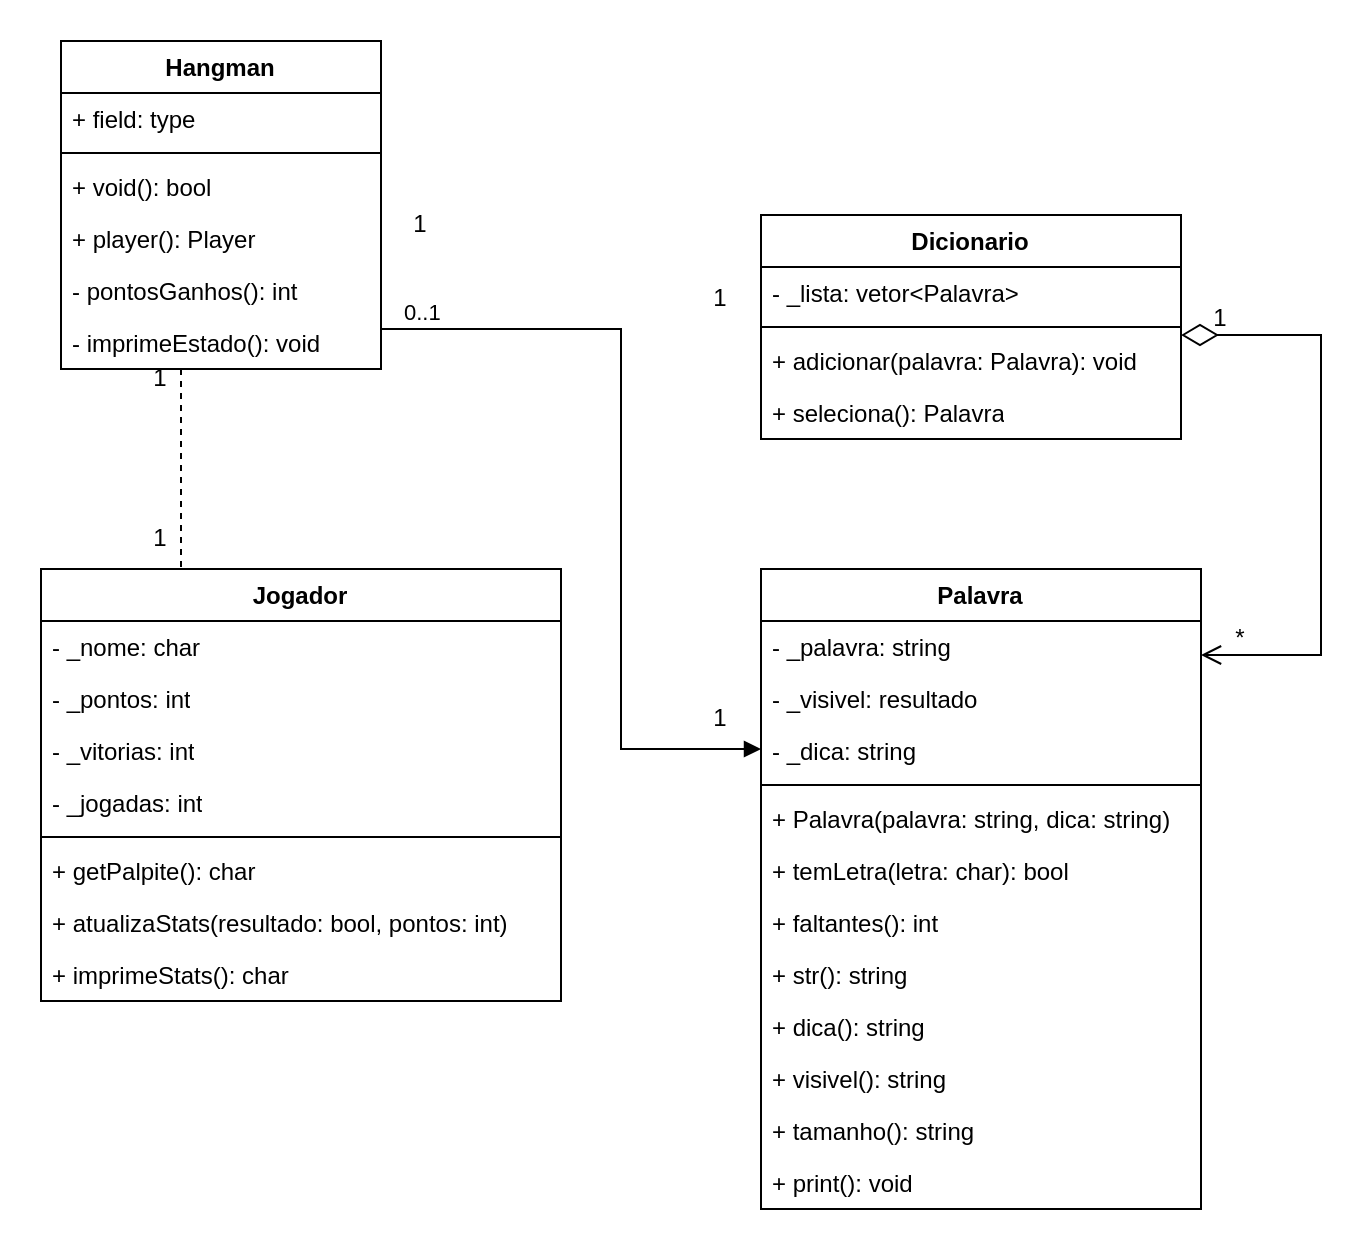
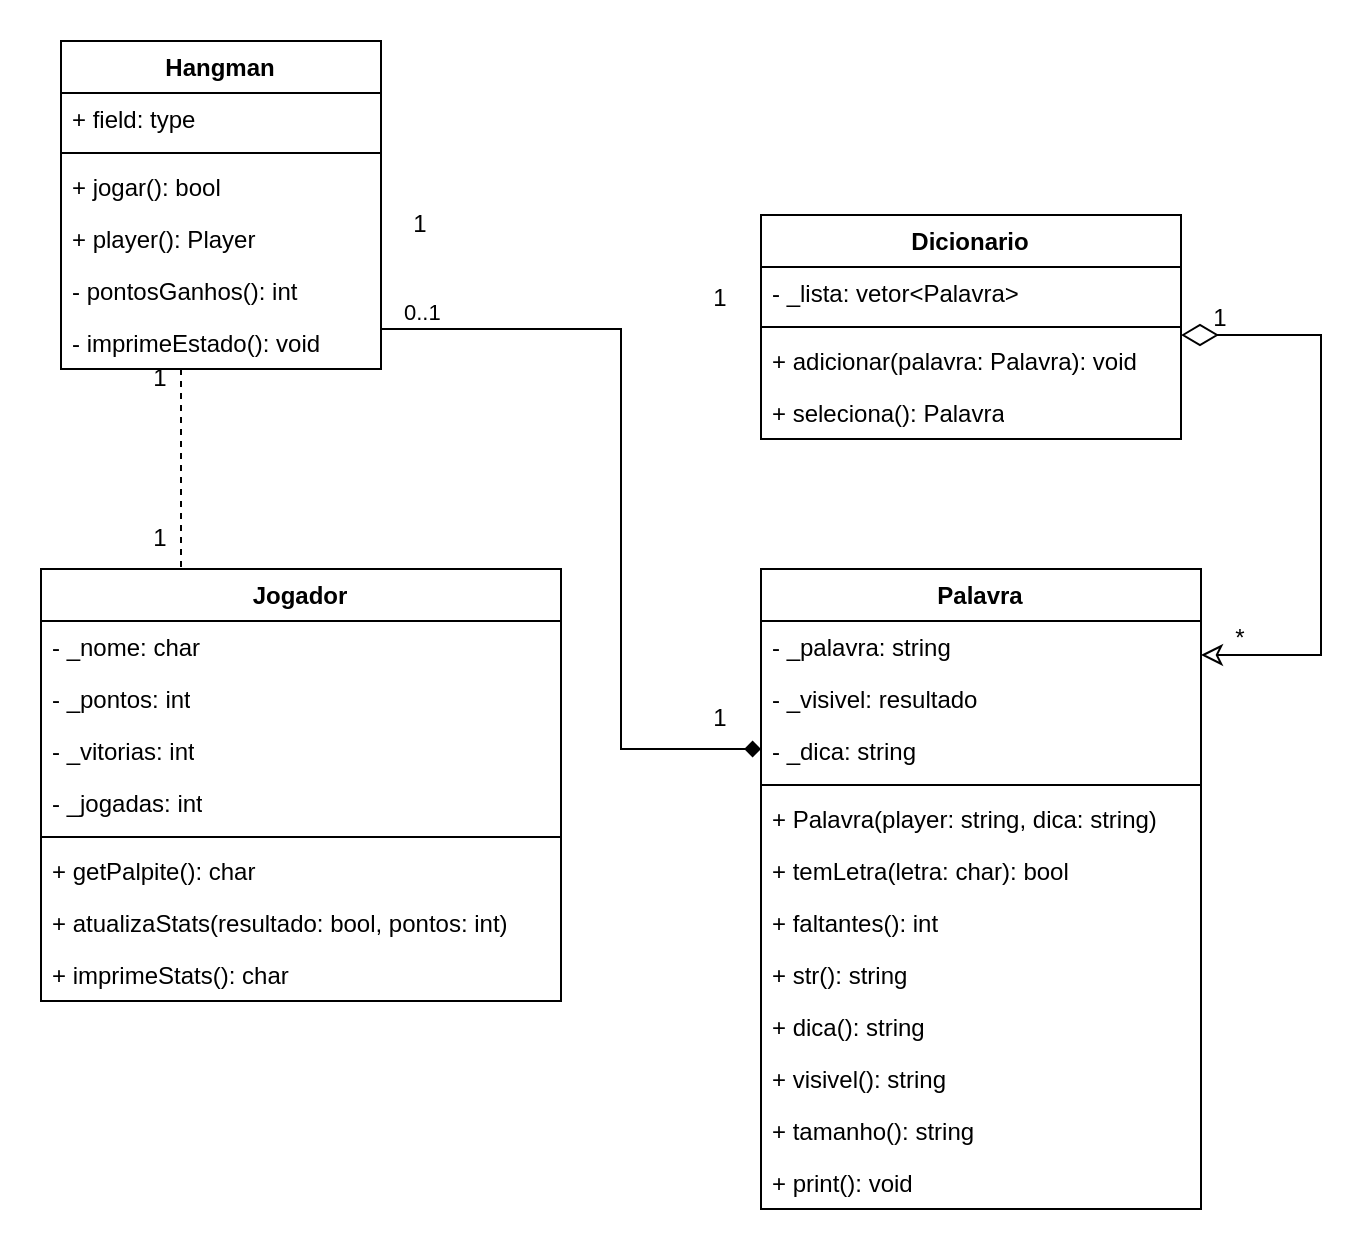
node "+ void(): bool": label "+ void(): bool" -> "+ jogar(): bool"
edge "Dicionario" -- "Palavra": arrowhead open -> classic
edge "Hangman" -> "Palavra": arrowhead block -> diamond
node "+ Palavra(palavra: string, dica: string)": label "+ Palavra(palavra: string, dica: string)" -> "+ Palavra(player: string, dica: string)"
